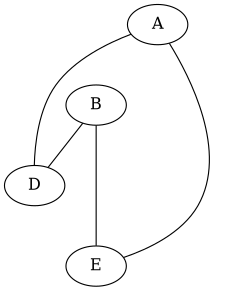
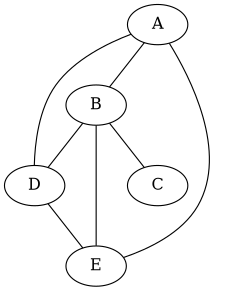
edge "A" -- "B": added
node "C": added
edge "D" -- "E": added
